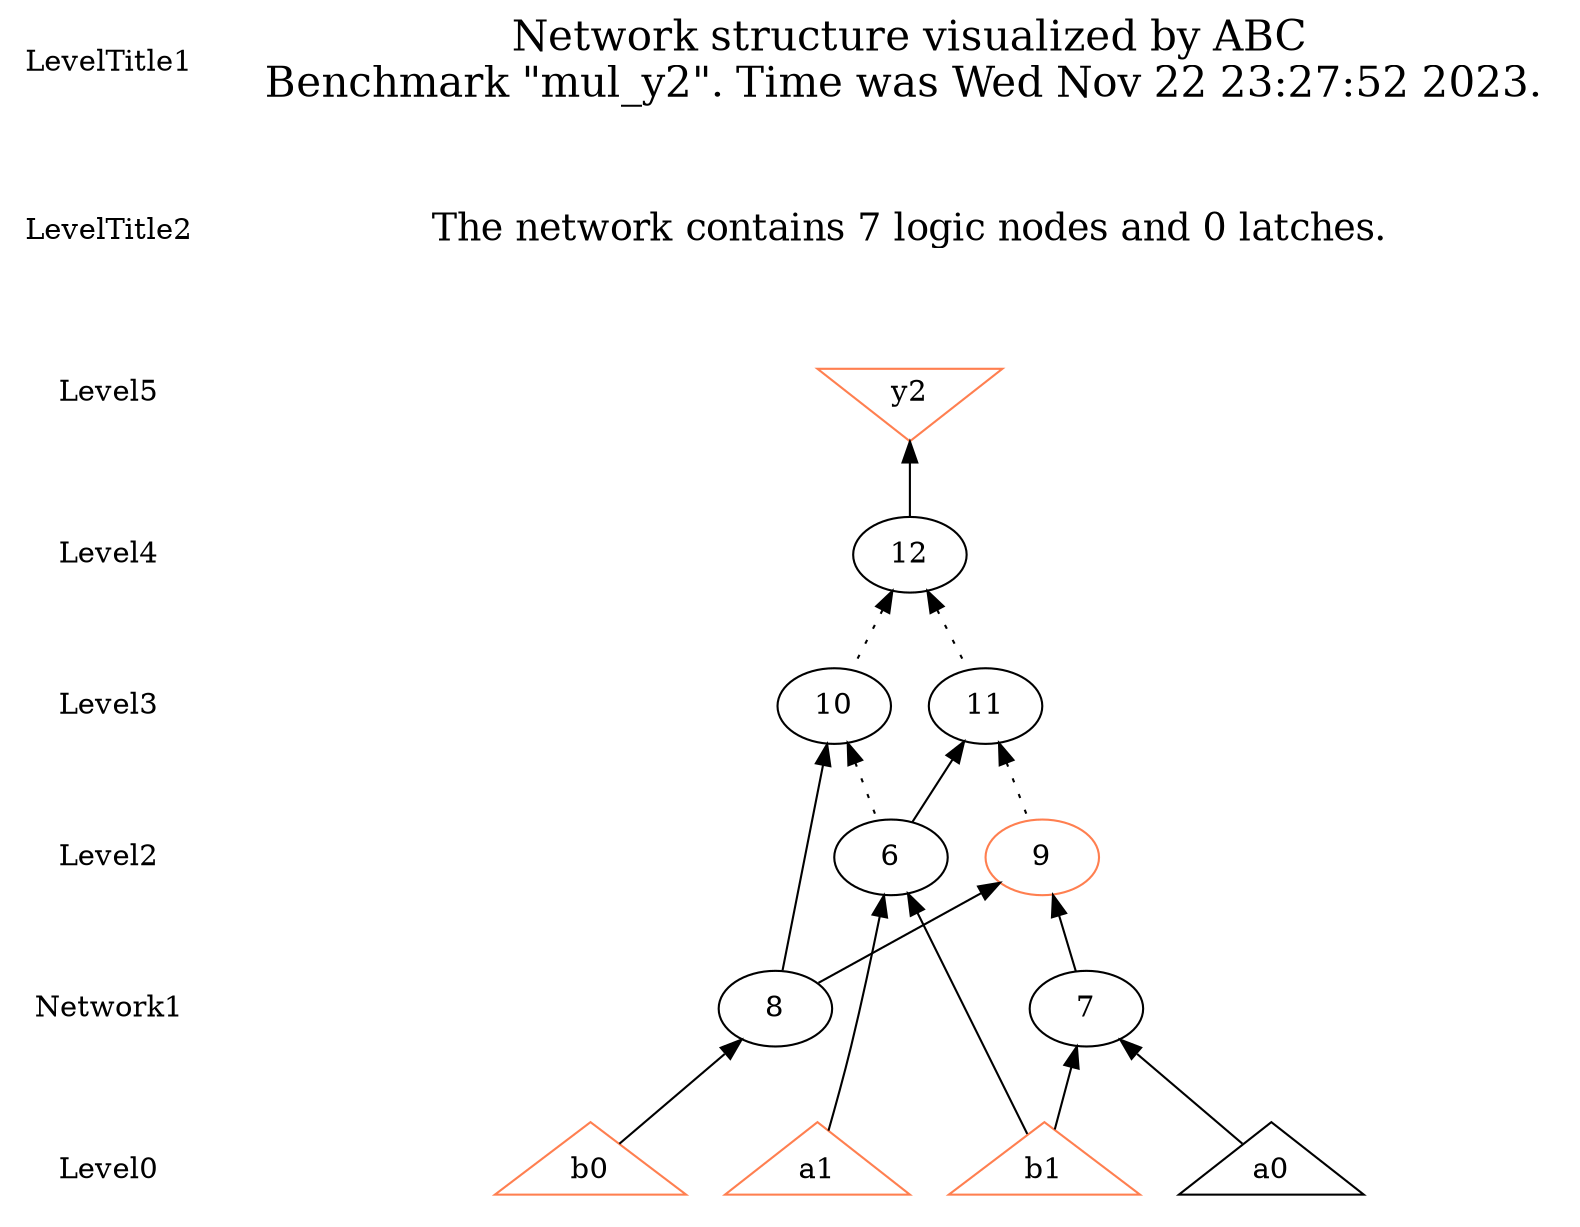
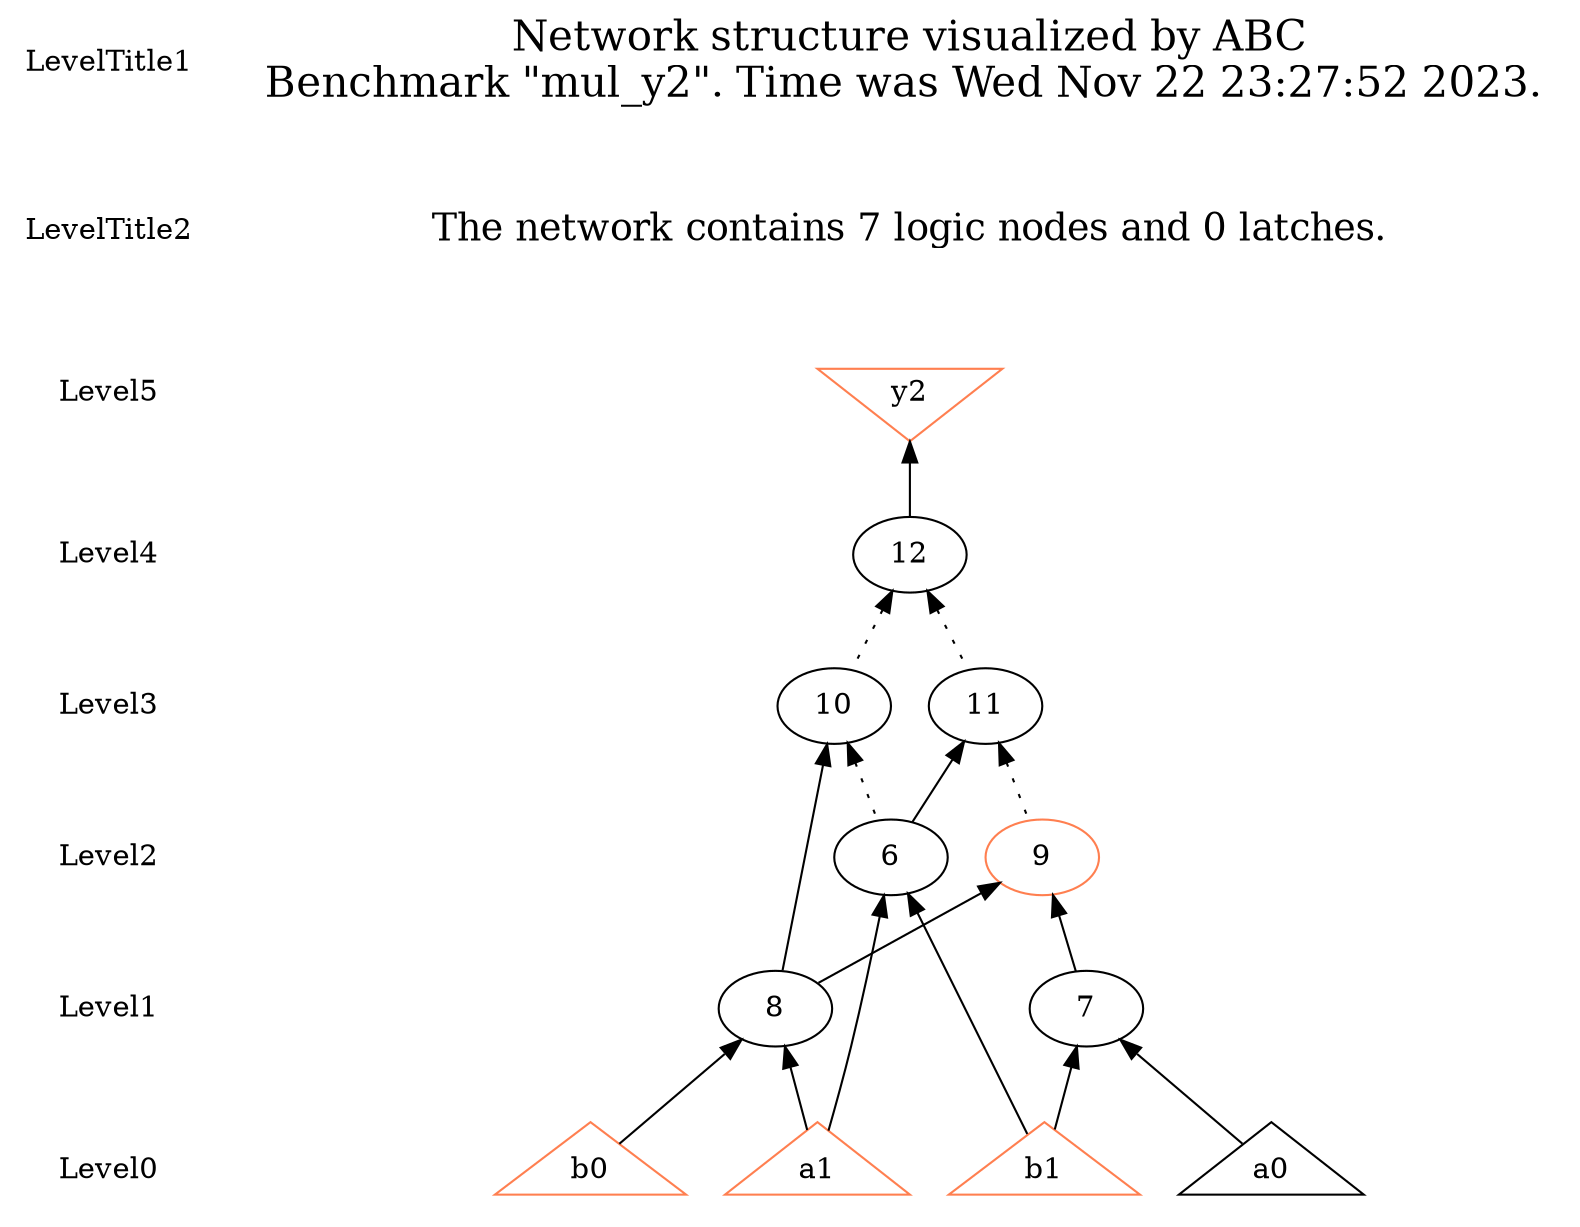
node "Network1": label "Network1" -> "Level1"
edge "a1" -> "8": added
